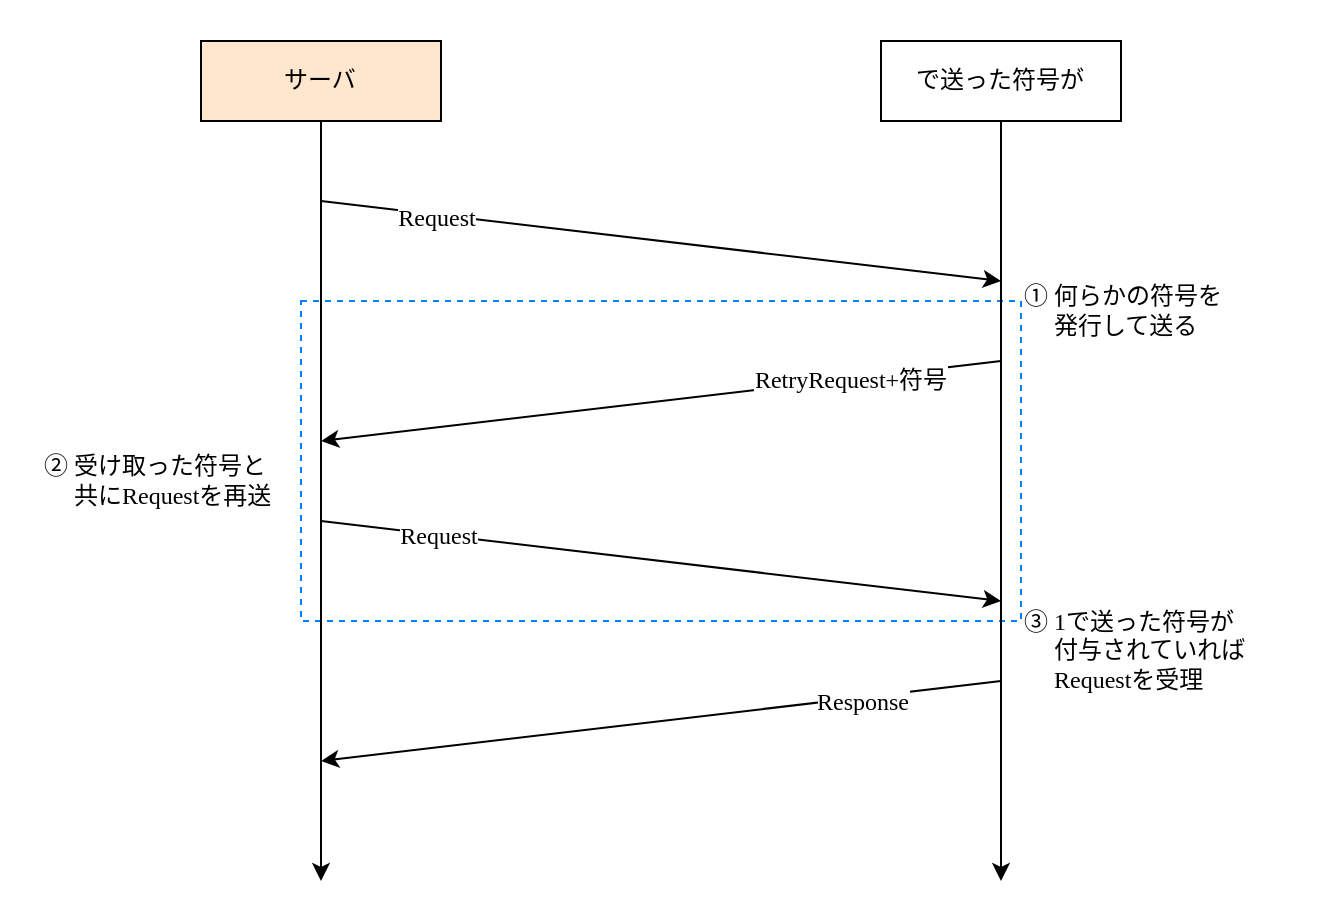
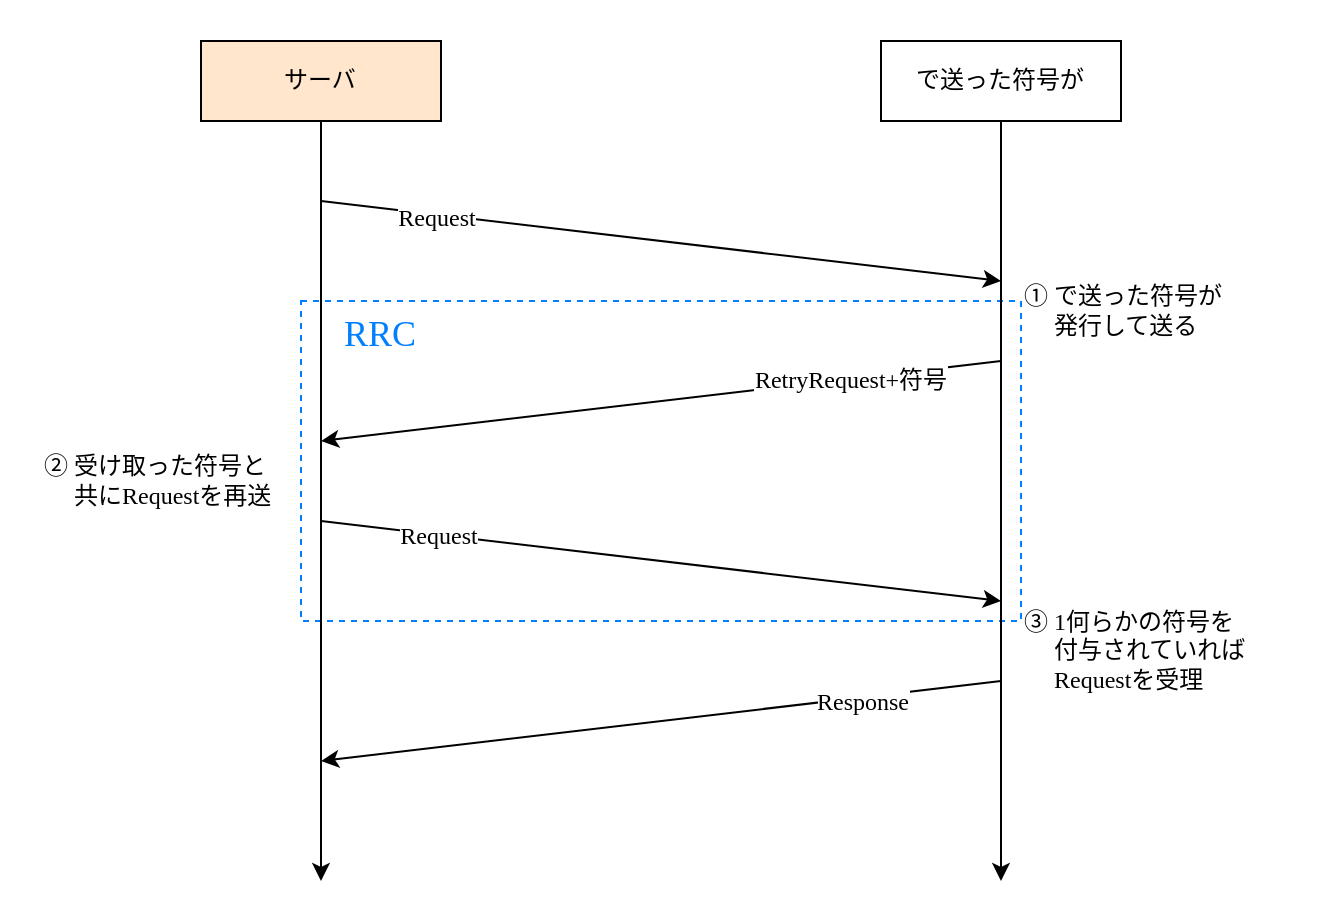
node "① 何らかの符号を 発行して送る": label "① 何らかの符号を 発行して送る" -> "① で送った符号が 発行して送る"
node "RRC": added
node "③ 1で送った符号が 付与されていれば Requestを受理": label "③ 1で送った符号が 付与されていれば Requestを受理" -> "③ 1何らかの符号を 付与されていれば Requestを受理"
